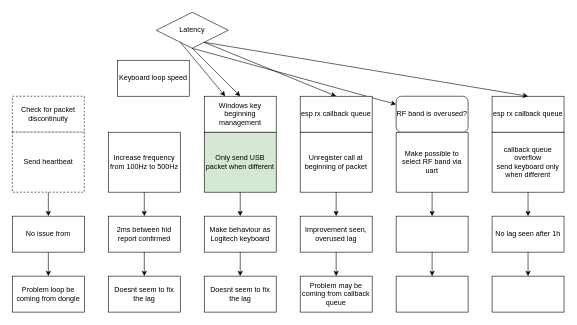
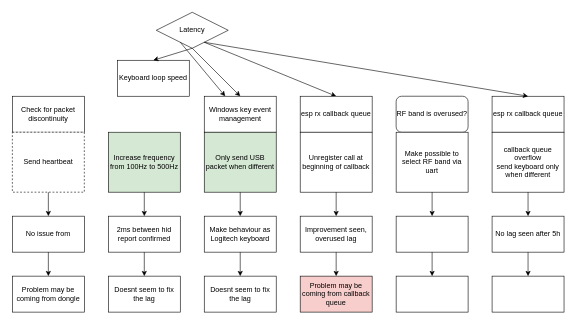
edge "Latency" -> "RF band is overused?": now "Latency" -> "Keyboard loop speed"
node "Check for packet discontinuity": style dashed -> solid
node "Windows key beginning management": label "Windows key beginning management" -> "Windows key event management"
node "Increase frequency from 100Hz to 500Hz": fillcolor #ffffff -> #d5e8d4
node "Unregister call at beginning of packet": label "Unregister call at beginning of packet" -> "Unregister call at beginning of callback"
node "No lag seen after 1h": label "No lag seen after 1h" -> "No lag seen after 5h"
node "Problem loop be coming from dongle": label "Problem loop be coming from dongle" -> "Problem may be coming from dongle"
node "Problem may be coming from callback queue": fillcolor #ffffff -> #f8cecc
